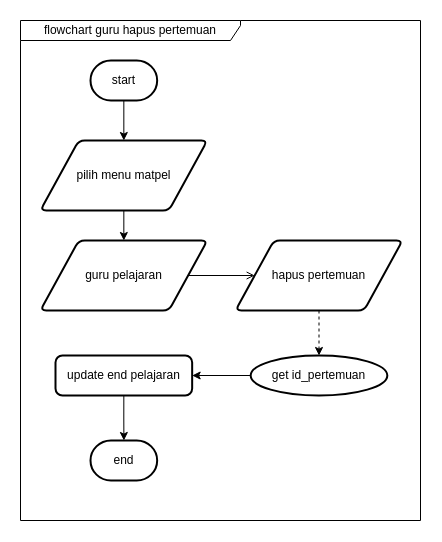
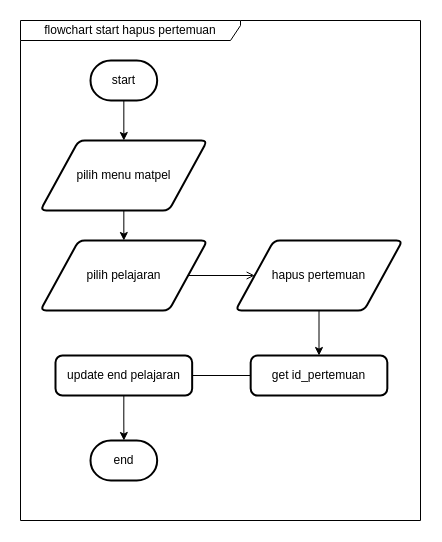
node "flowchart guru hapus pertemuan": label "flowchart guru hapus pertemuan" -> "flowchart start hapus pertemuan"
node "guru pelajaran": label "guru pelajaran" -> "pilih pelajaran"
edge "hapus pertemuan" -> "get id_pertemuan": style dashed -> solid
edge "get id_pertemuan" -> "update end pelajaran": arrowhead classic -> none
node "get id_pertemuan": shape ellipse -> rounded rectangle
